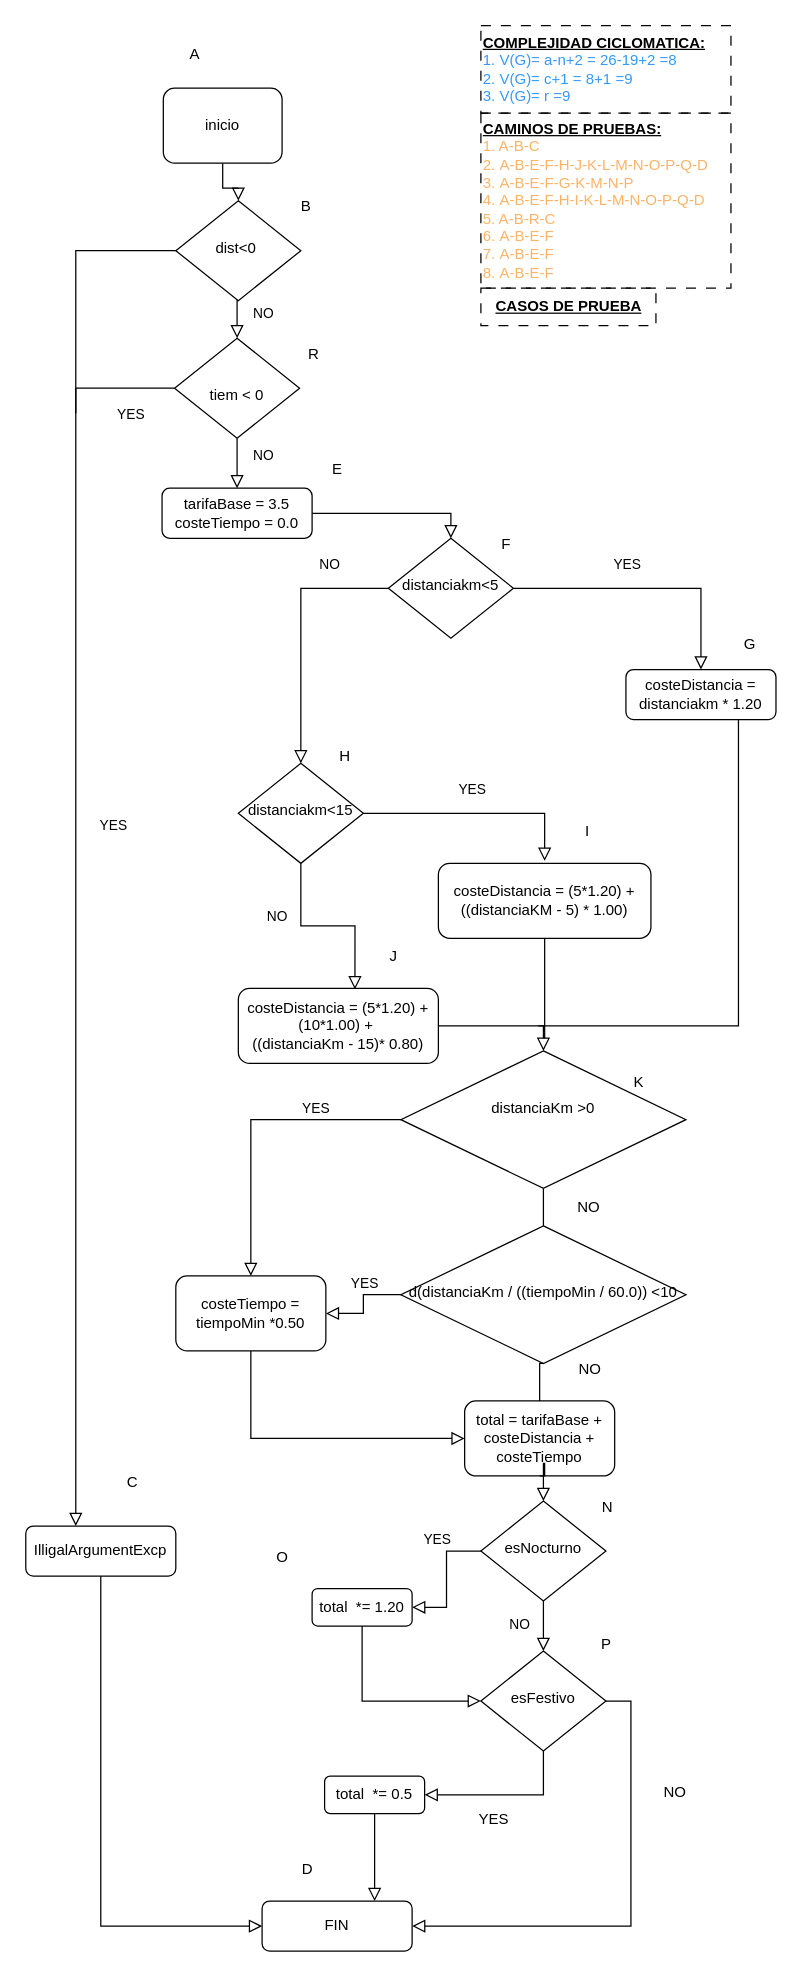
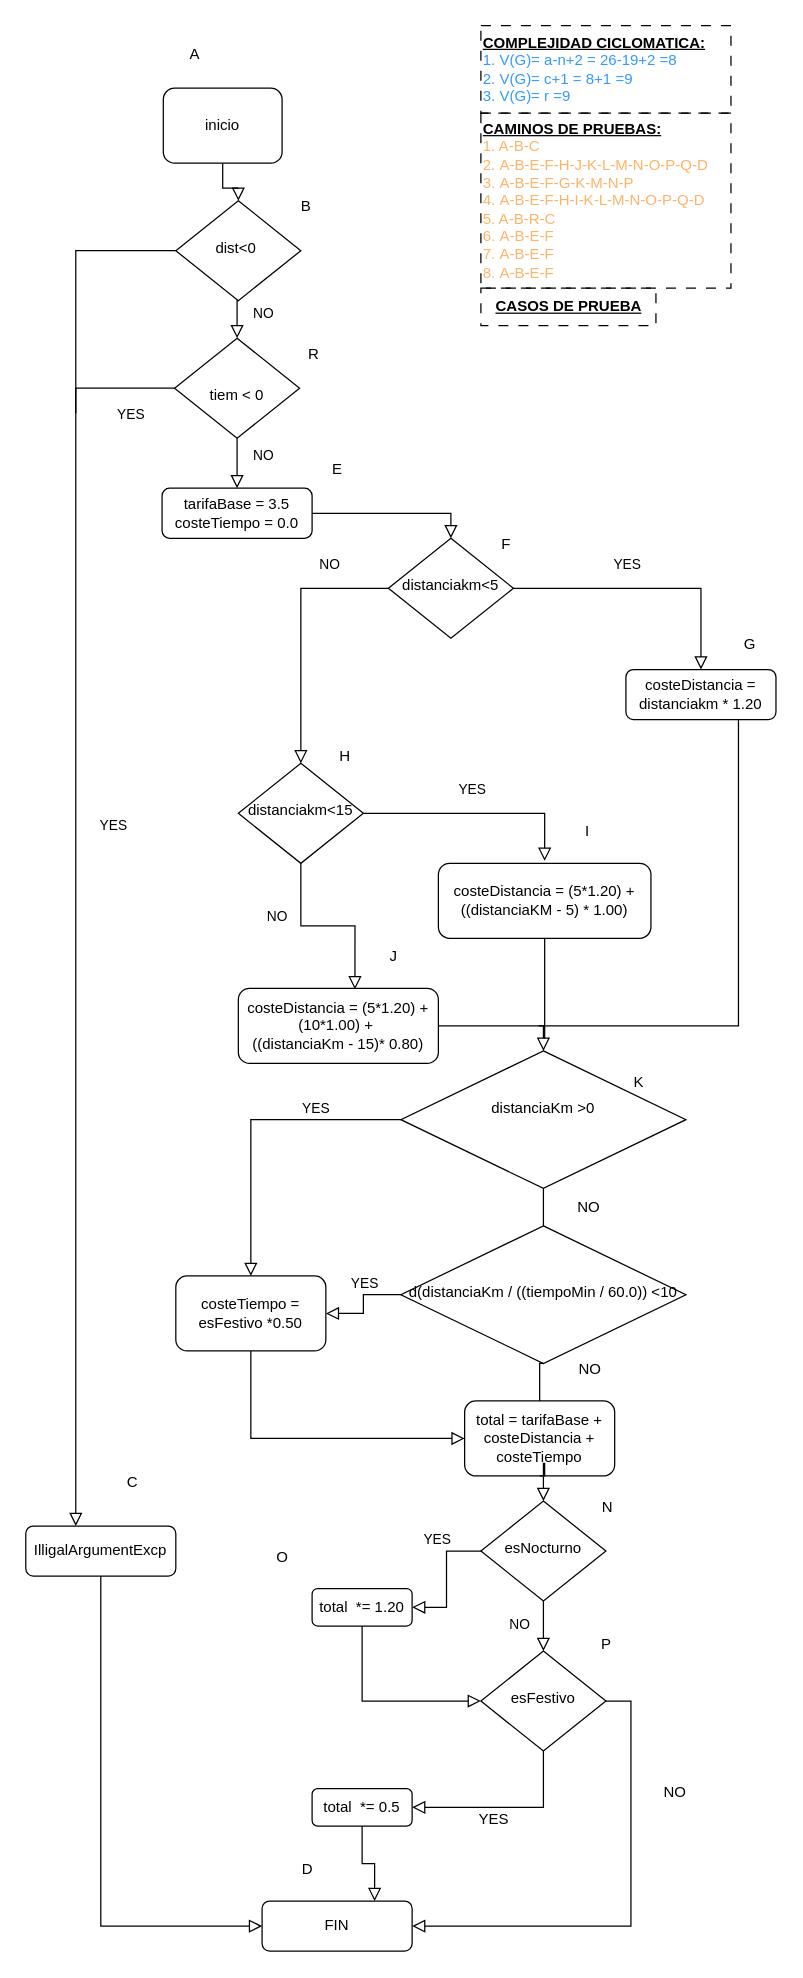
node "costeTiempo = tiempoMin *0.50": label "costeTiempo = tiempoMin *0.50" -> "costeTiempo = esFestivo *0.50"
node "total *= 0.5": moved (374, 1794) -> (362, 1807)
